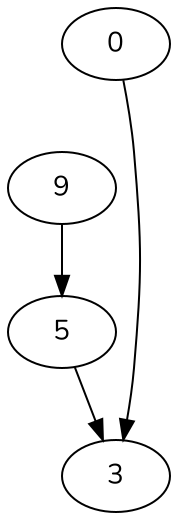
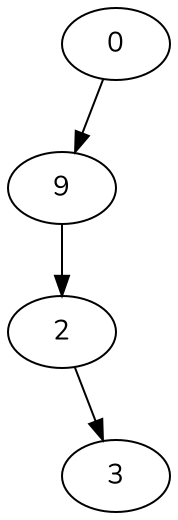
edge "0" -> "3": now "0" -> "9"
node "5": label "5" -> "2"
